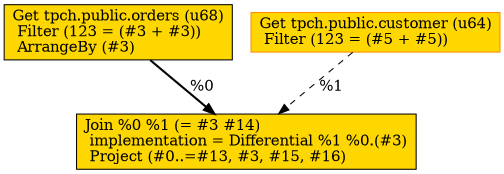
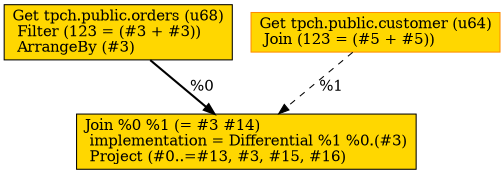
node "Get tpch.public.customer (u64) Filter (123 = (#5 + #5))": label "Get tpch.public.customer (u64) Filter (123 = (#5 + #5))" -> "Get tpch.public.customer (u64) Join (123 = (#5 + #5))"
